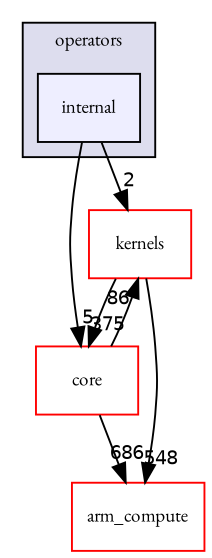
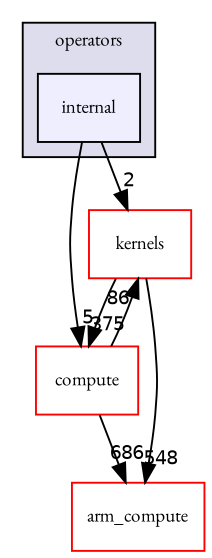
node "core": label "core" -> "compute"
